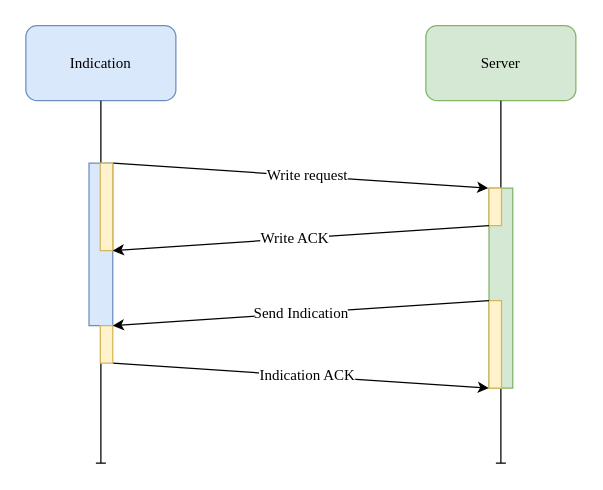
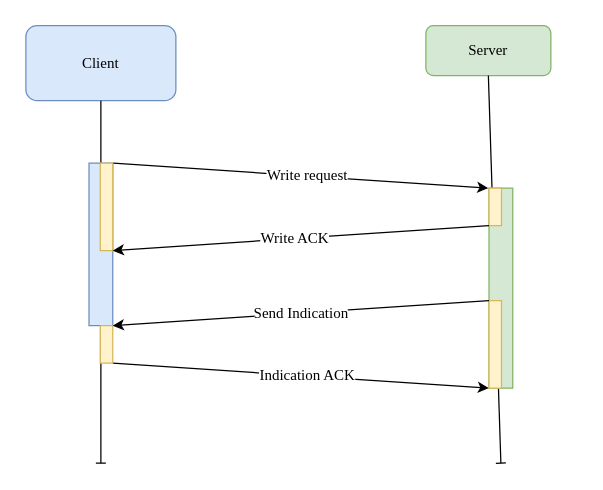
node "Indication": label "Indication" -> "Client"
node "Server": size 150x75 -> 125x50
